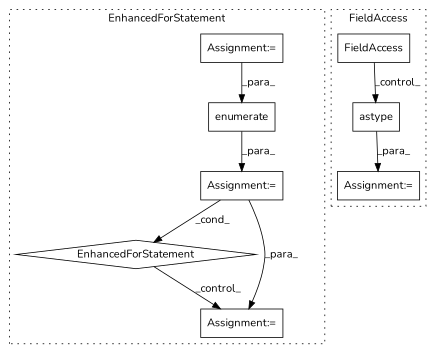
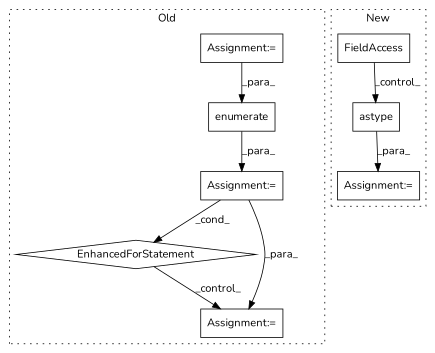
cluster "EnhancedForStatement": label "EnhancedForStatement" -> "Old"
cluster "FieldAccess": label "FieldAccess" -> "New"
